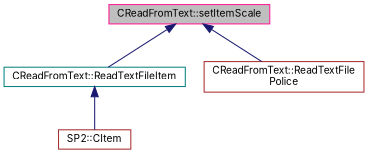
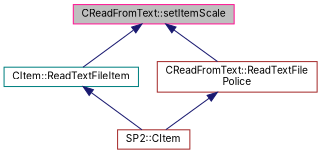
node "CReadFromText::ReadTextFileItem": label "CReadFromText::ReadTextFileItem" -> "CItem::ReadTextFileItem"
edge "SP2::CItem" -> "CReadFromText::ReadTextFile Police": added
